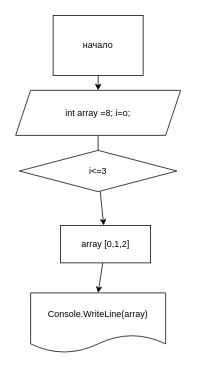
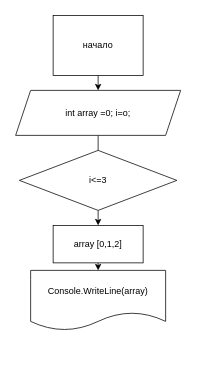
node "int array =8; i=o;": label "int array =8; i=o;" -> "int array =0; i=o;"
node "i<=3": size 158x41 -> 158x60
node "array [0,1,2]": moved (105, 244) -> (98, 244)
node "Console.WriteLine(array)": moved (98, 323) -> (98, 300)
